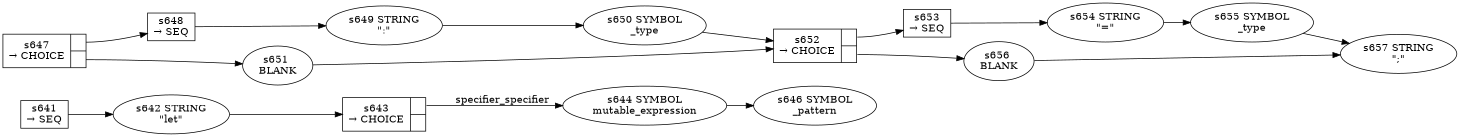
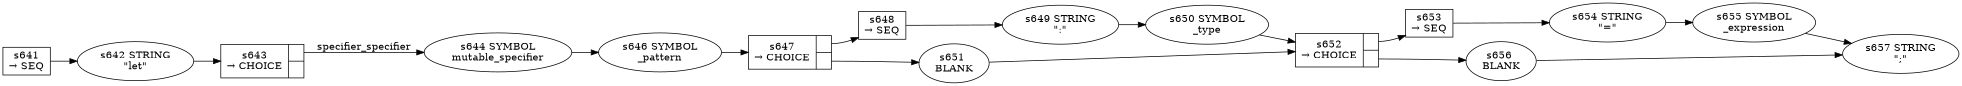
node "s655 SYMBOL _type": label "s655 SYMBOL _type" -> "s655 SYMBOL _expression"
edge "s646 SYMBOL _pattern" -> "s647": added
node "s644 SYMBOL mutable_expression": label "s644 SYMBOL mutable_expression" -> "s644 SYMBOL mutable_specifier"
